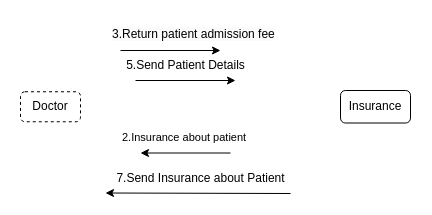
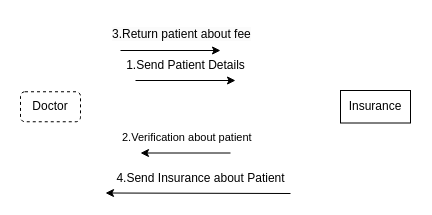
node "3.Return patient admission fee": label "3.Return patient admission fee" -> "3.Return patient about fee"
node "5.Send Patient Details": label "5.Send Patient Details" -> "1.Send Patient Details"
node "Insurance": shape rounded rectangle -> rectangle
node "2.Insurance about patient": label "2.Insurance about patient" -> "2.Verification about patient"
node "7.Send Insurance about Patient": label "7.Send Insurance about Patient" -> "4.Send Insurance about Patient"
